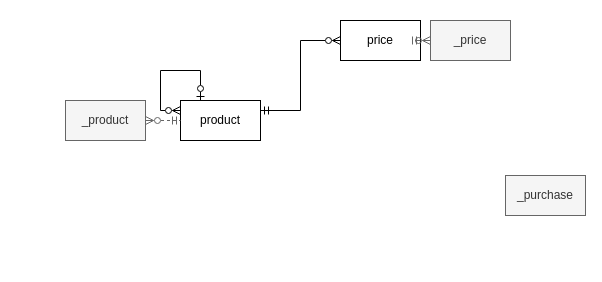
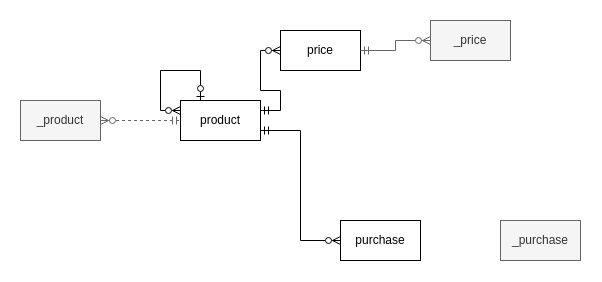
node "price": moved (381, 41) -> (321, 51)
node "_product": moved (106, 121) -> (61, 121)
edge "product" -- "purchase": added
node "_purchase": moved (546, 196) -> (541, 241)
node "purchase": added
